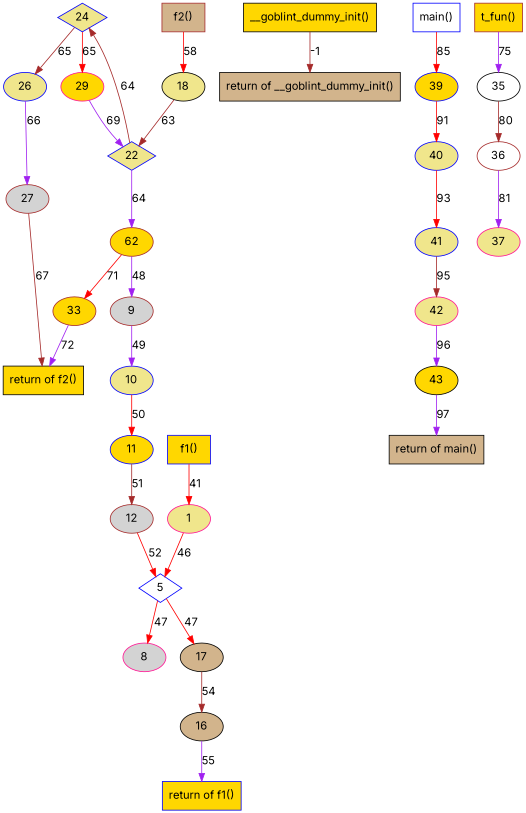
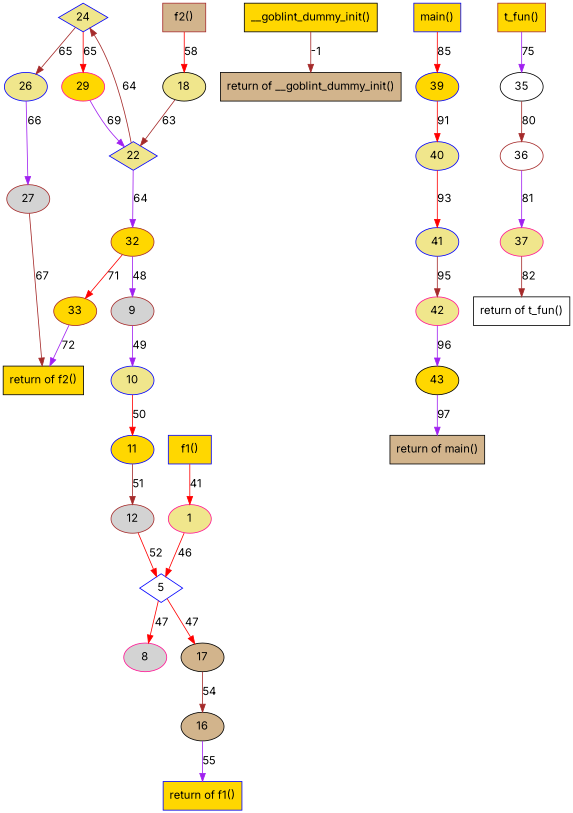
node "main()": fillcolor white -> gold
node "62": label "62" -> "32"
node "return of t_fun()": added
